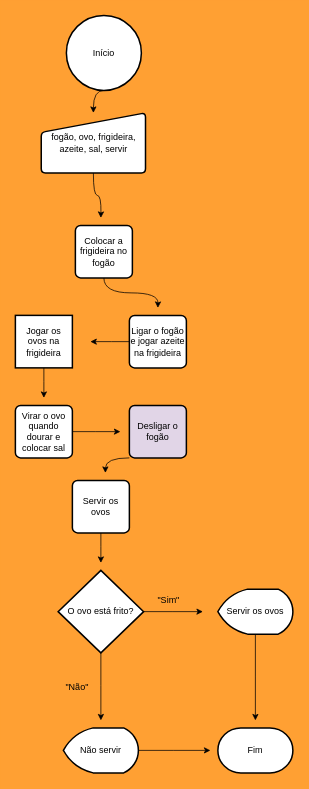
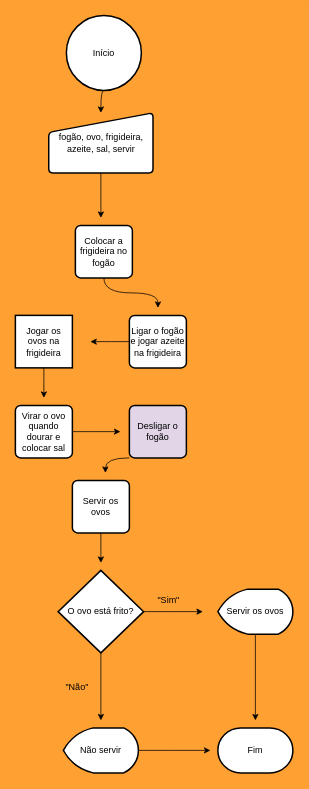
node "fogão, ovo, frigideira, azeite, sal, servir": moved (93, 143) -> (101, 143)
